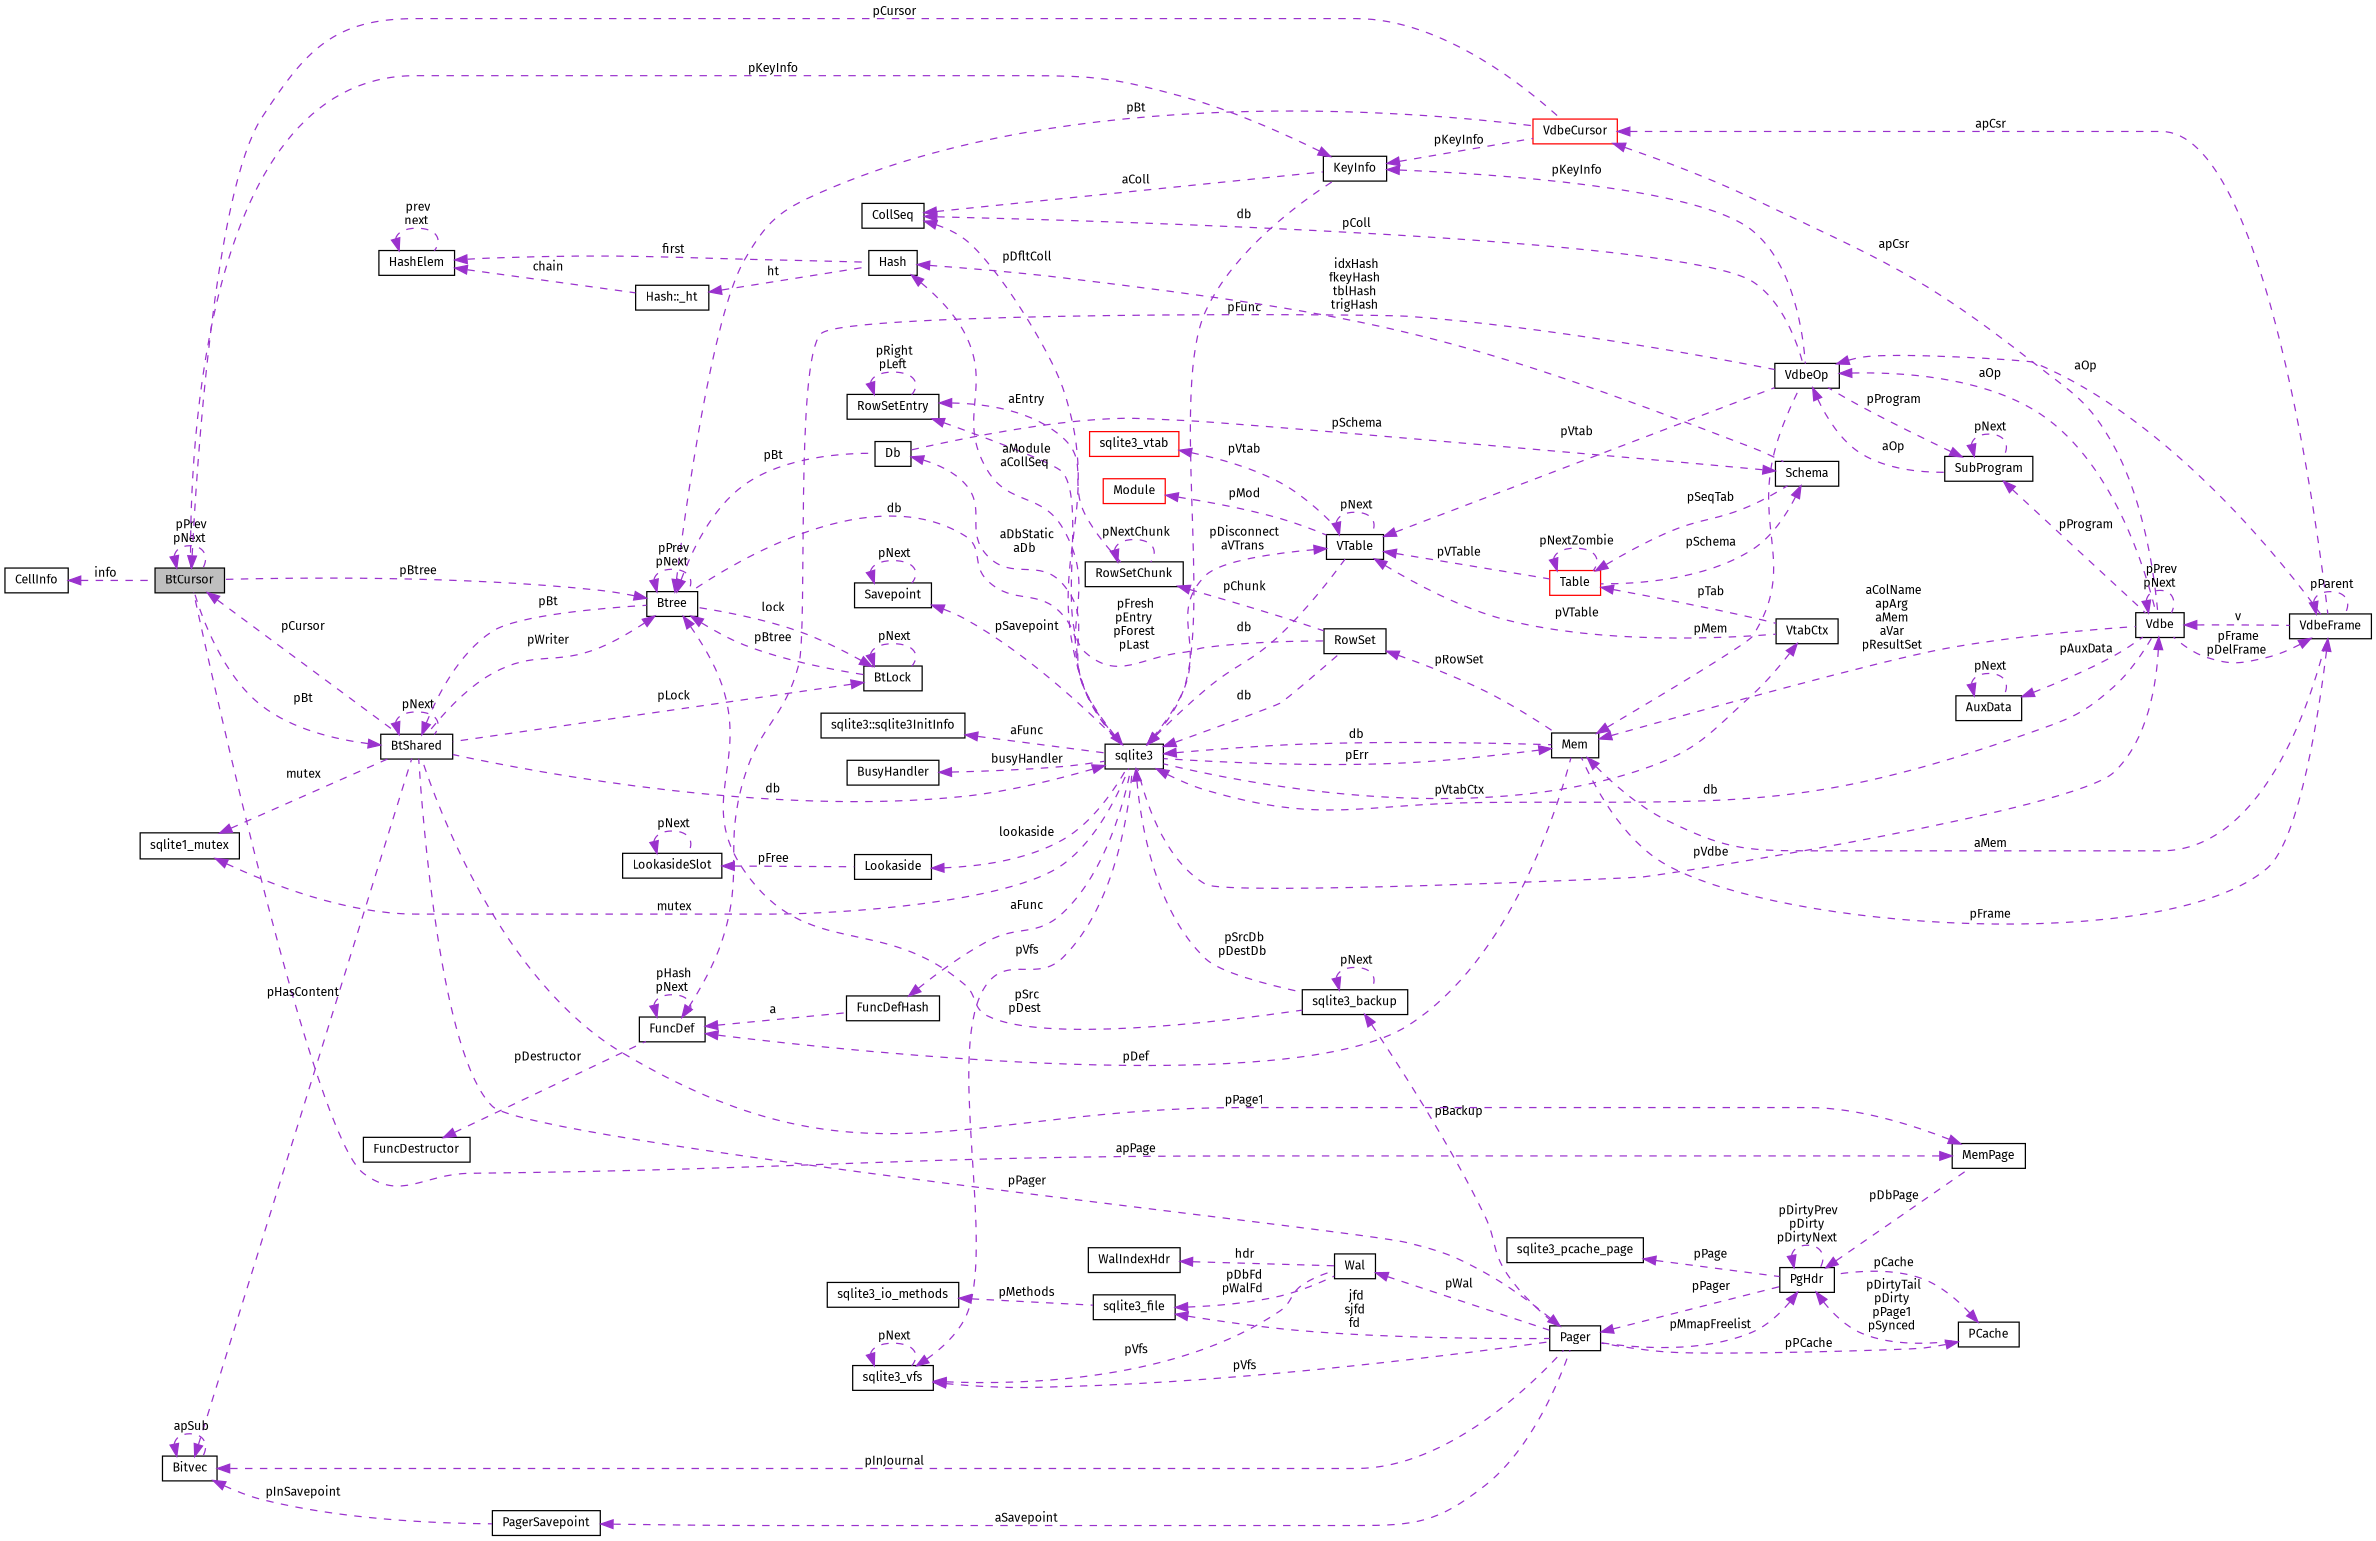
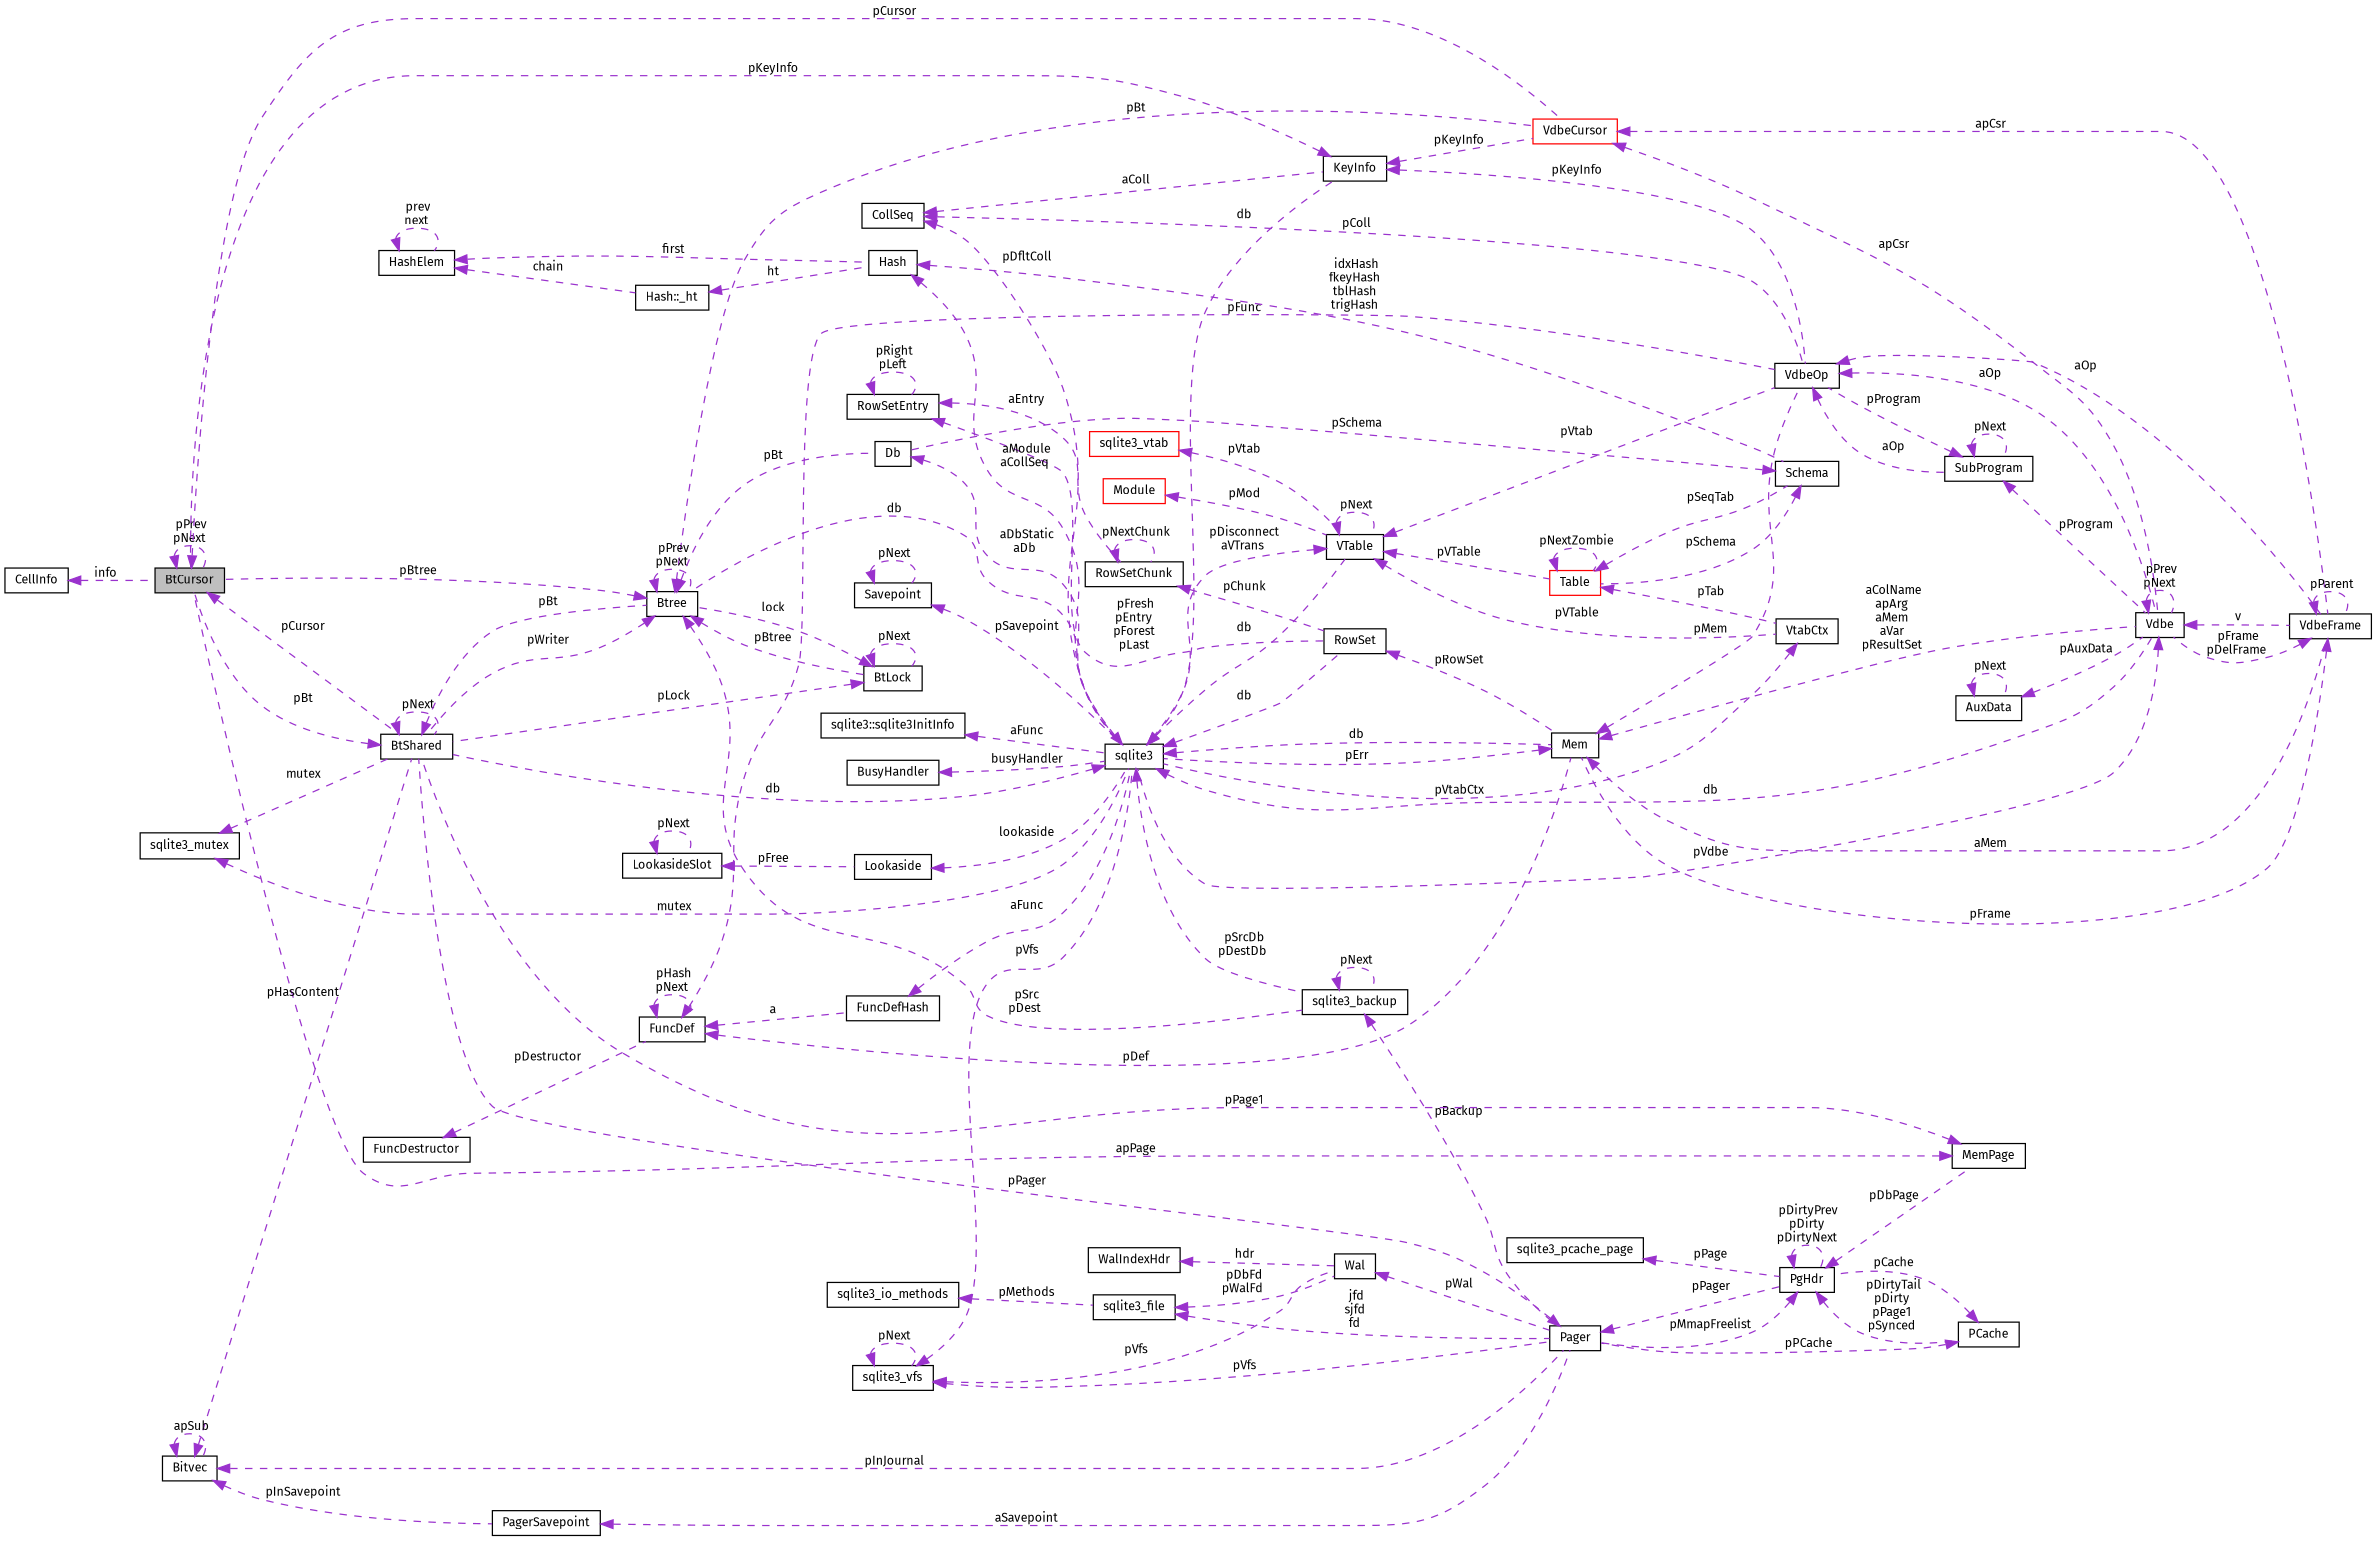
node "sqlite1_mutex": label "sqlite1_mutex" -> "sqlite3_mutex"
